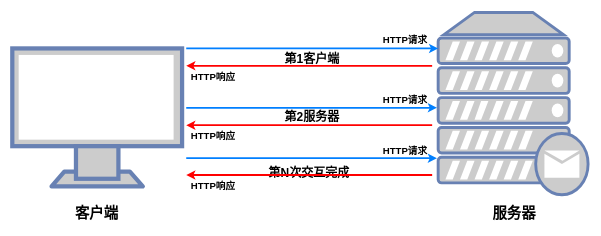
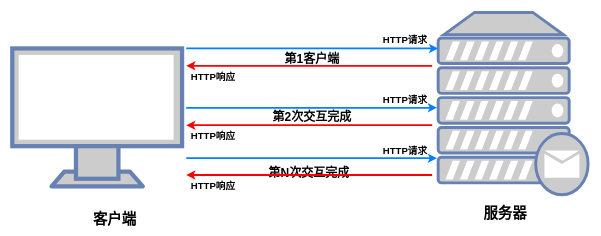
node "第2服务器": label "第2服务器" -> "第2次交互完成"
node "客户端": moved (97, 214) -> (115, 220)
node "服务器": moved (515, 214) -> (506, 214)
